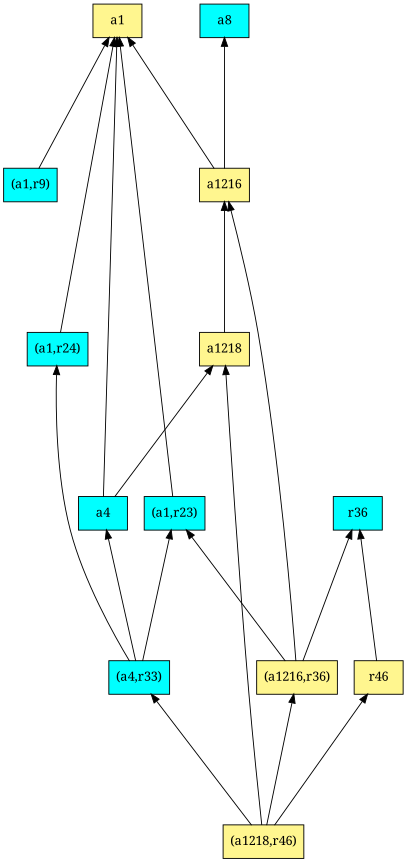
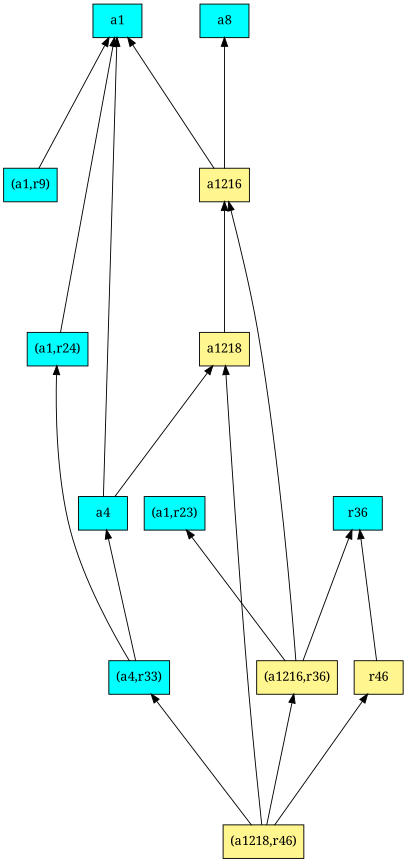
node "a1": fillcolor khaki1 -> cyan
edge "(a1,r23)" -> "a1": removed
edge "(a4,r33)" -> "(a1,r23)": removed
